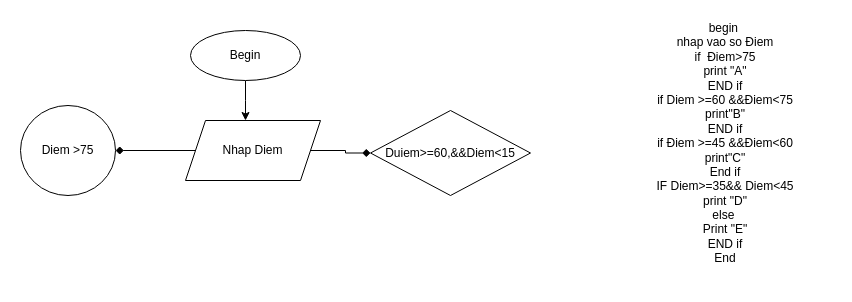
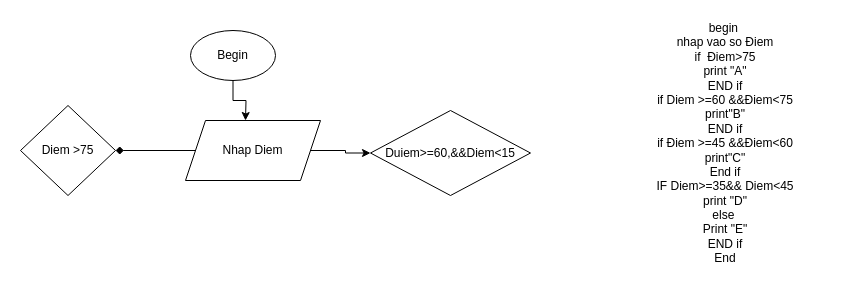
node "Begin": size 110x50 -> 85x50
node "Diem >75": shape ellipse -> diamond
edge "Nhap Diem" -> "Duiem>=60,&&Diem<15": arrowhead diamond -> classic
